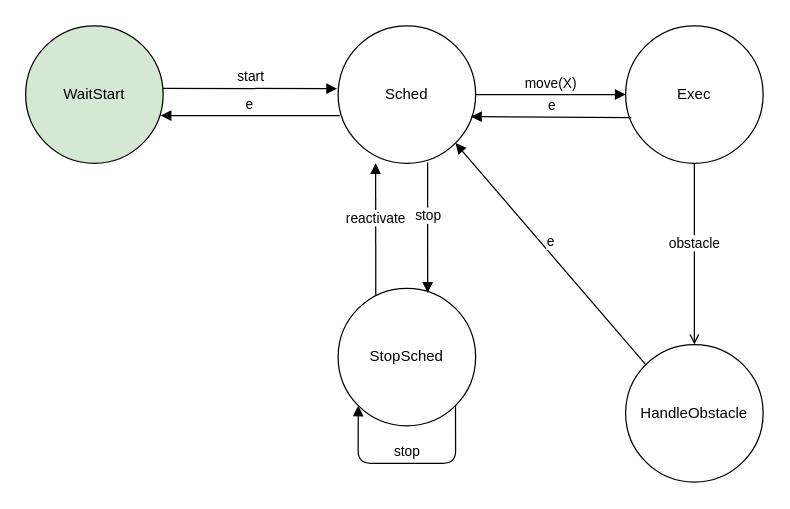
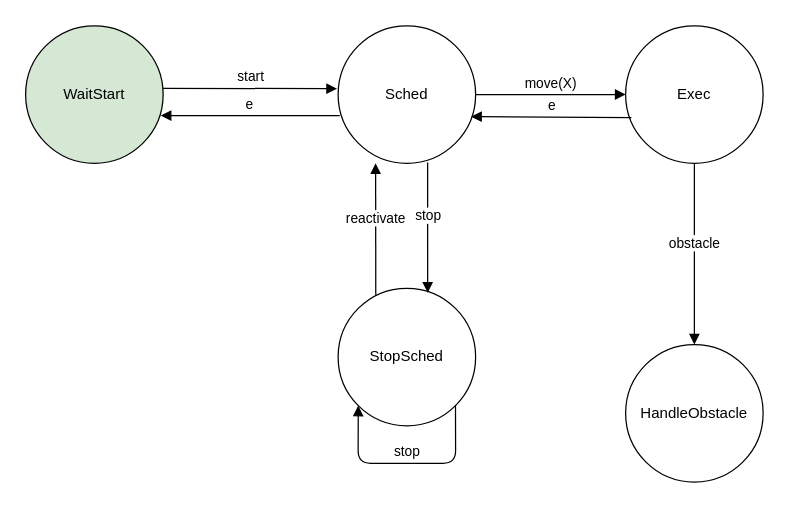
edge "HandleObstacle" -> "Sched": removed, label "e"
edge "Exec" -> "HandleObstacle": arrowhead open -> block
